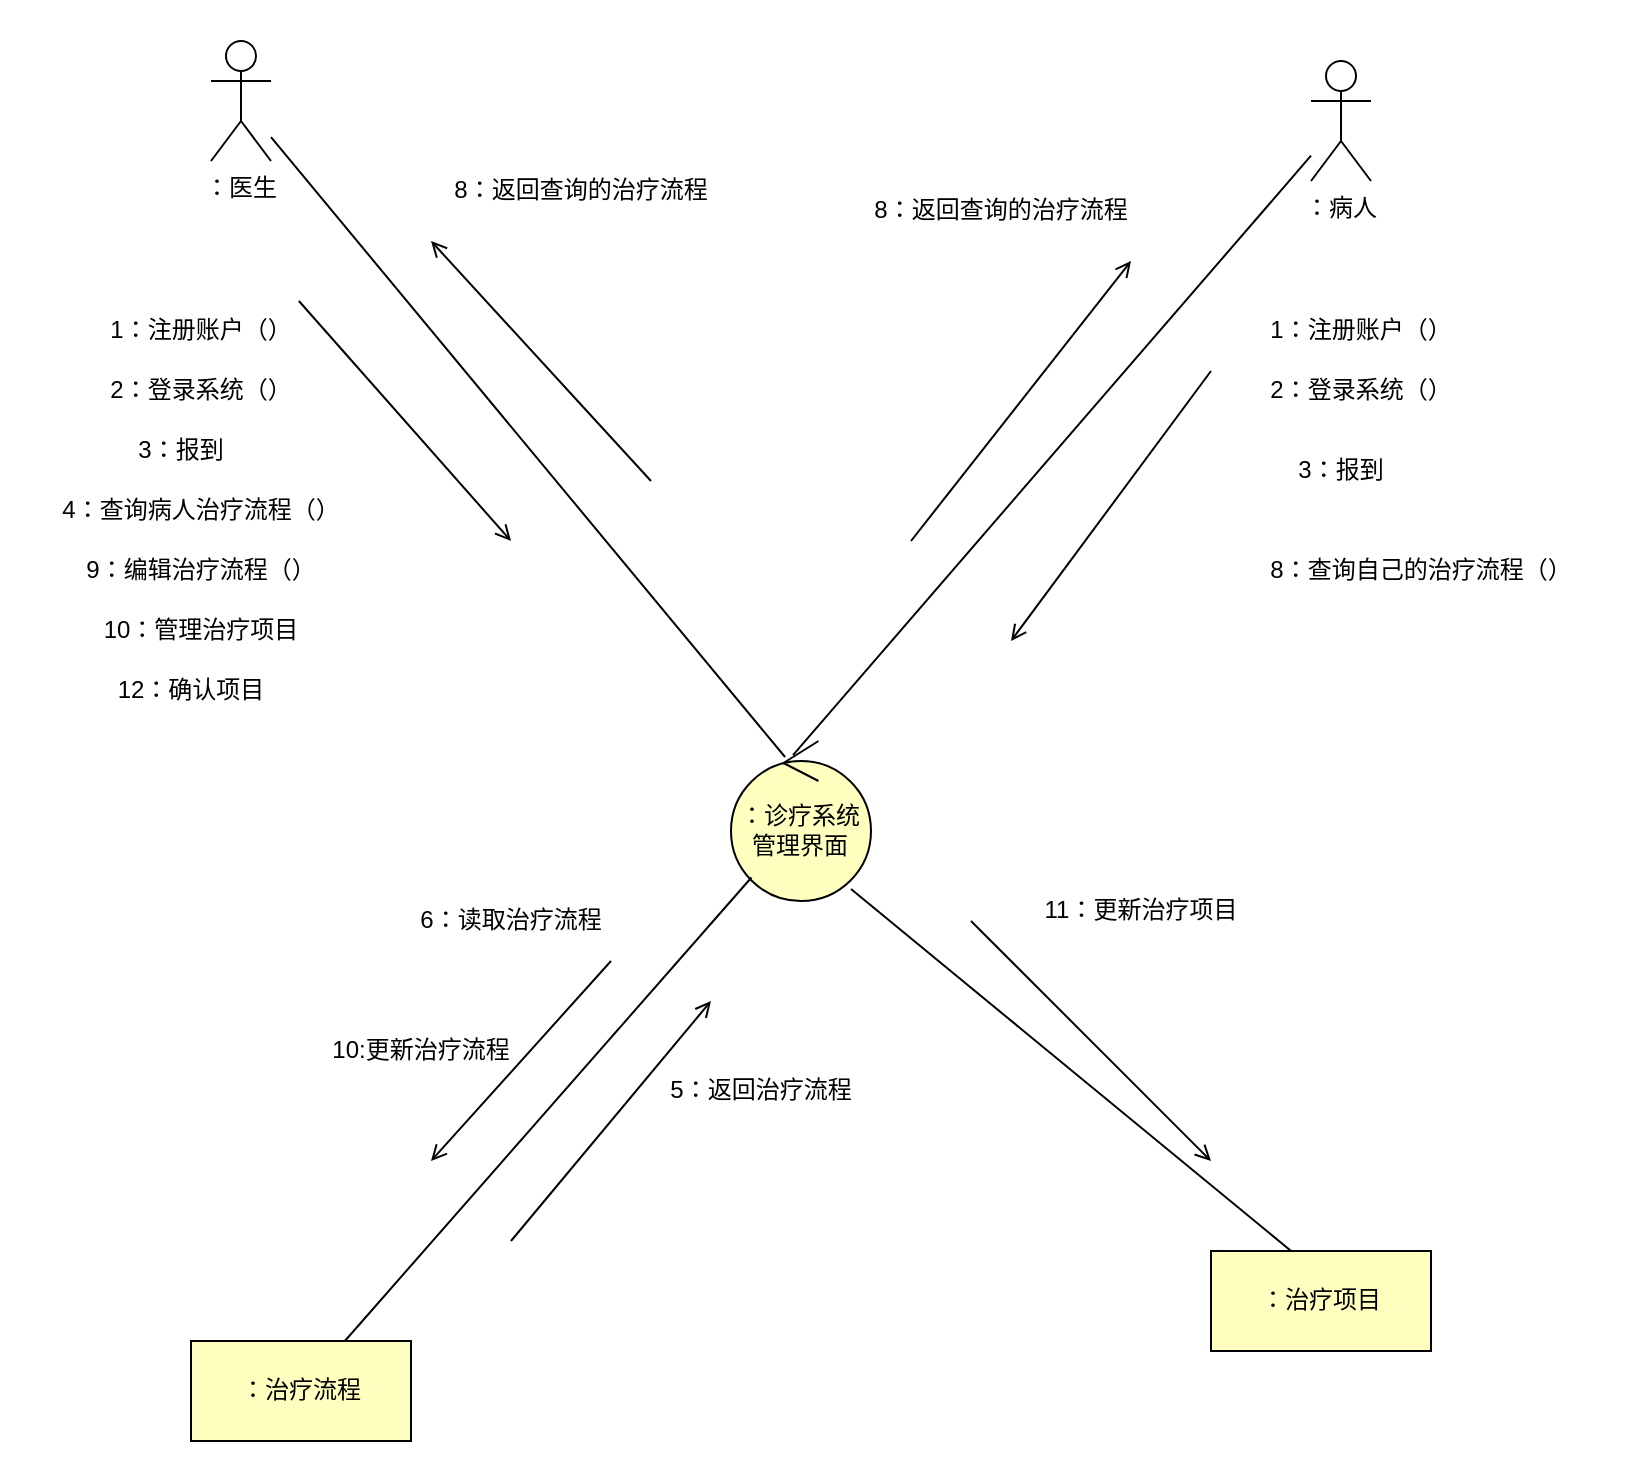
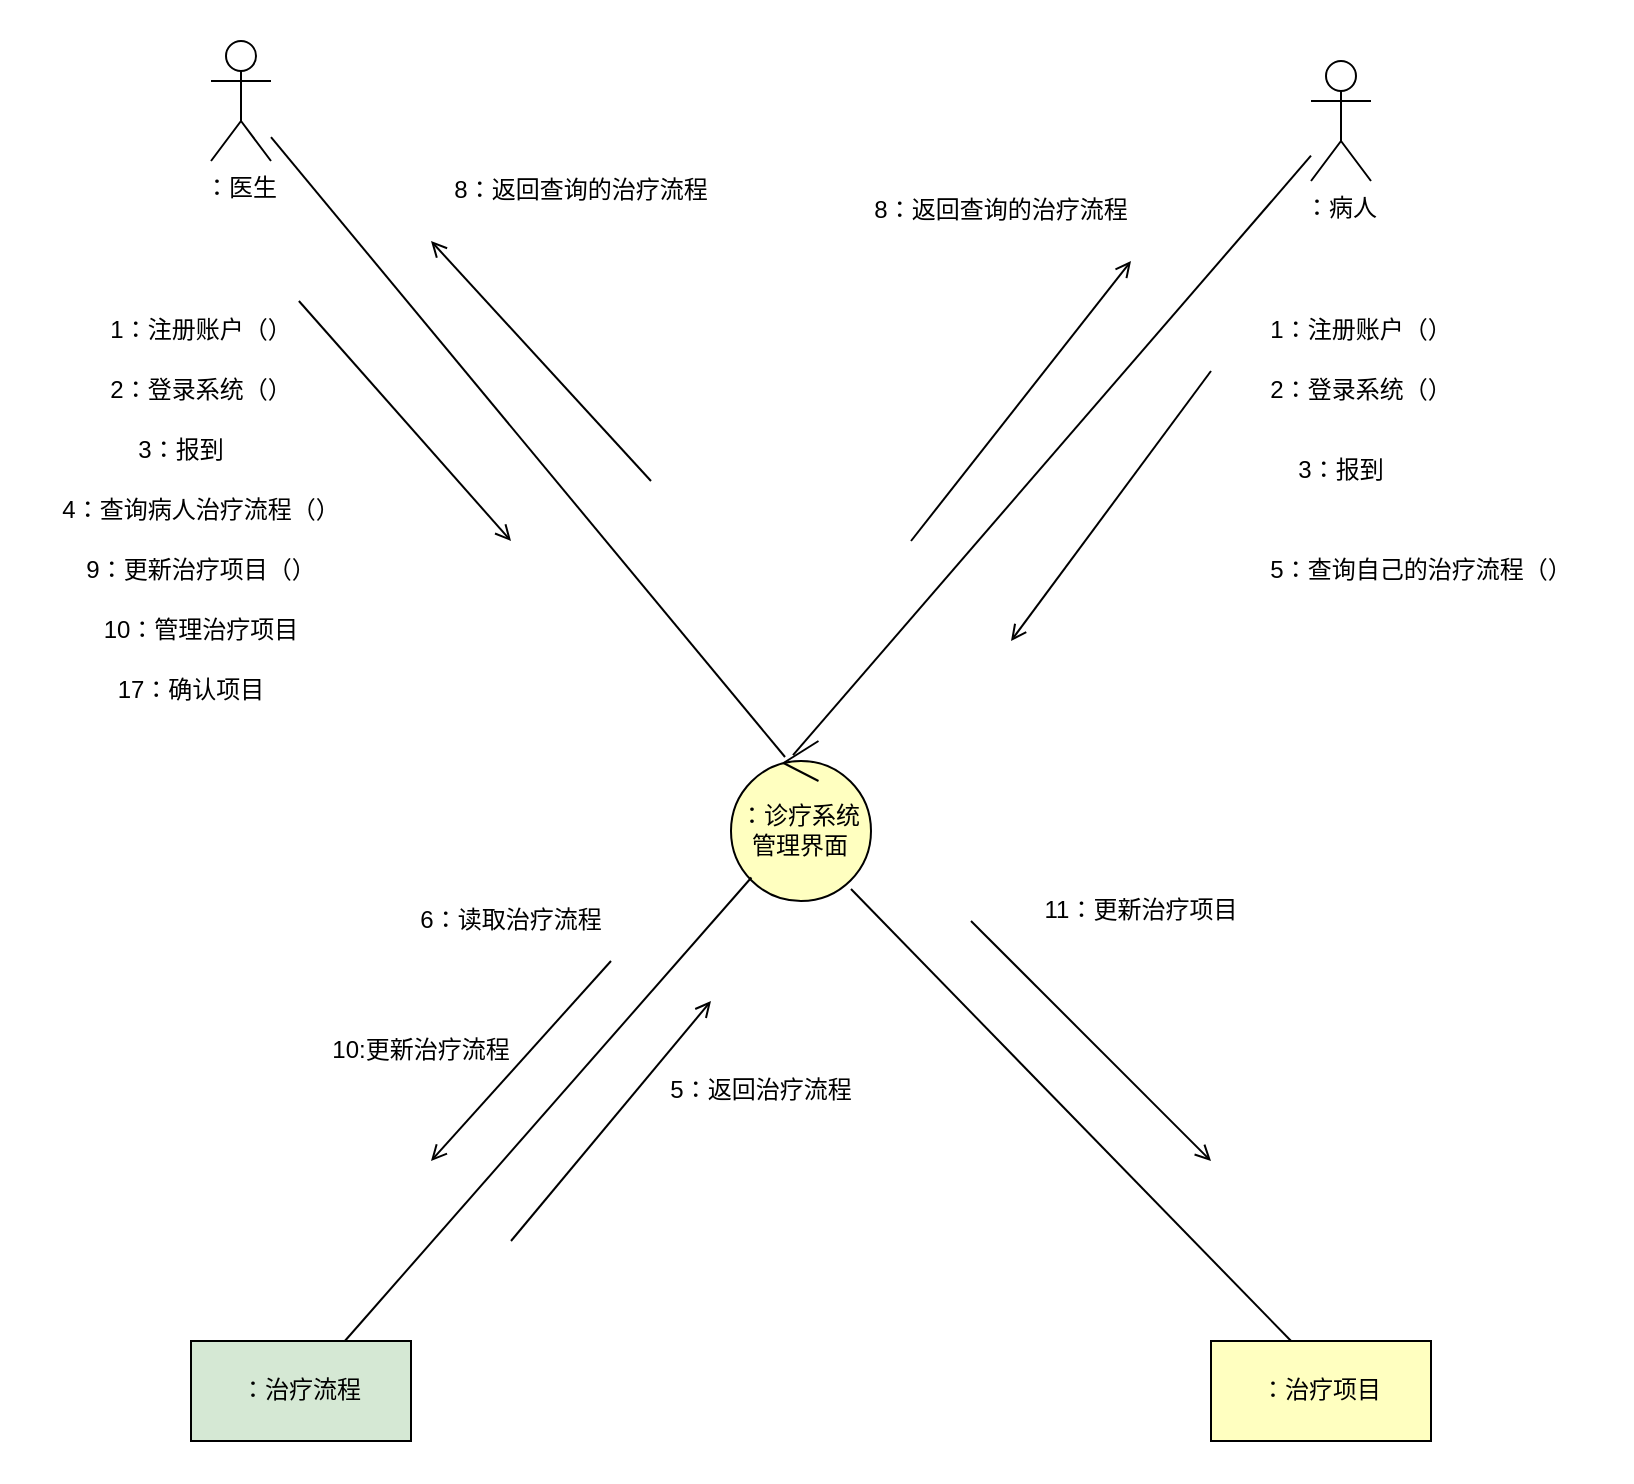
node "9：编辑治疗流程（）": label "9：编辑治疗流程（）" -> "9：更新治疗项目（）"
node "8：查询自己的治疗流程（）": label "8：查询自己的治疗流程（）" -> "5：查询自己的治疗流程（）"
node "12：确认项目": label "12：确认项目" -> "17：确认项目"
node "：治疗项目": moved (1321, 1301) -> (1321, 1391)
node "：治疗流程": fillcolor #ffffc0 -> #d5e8d4
